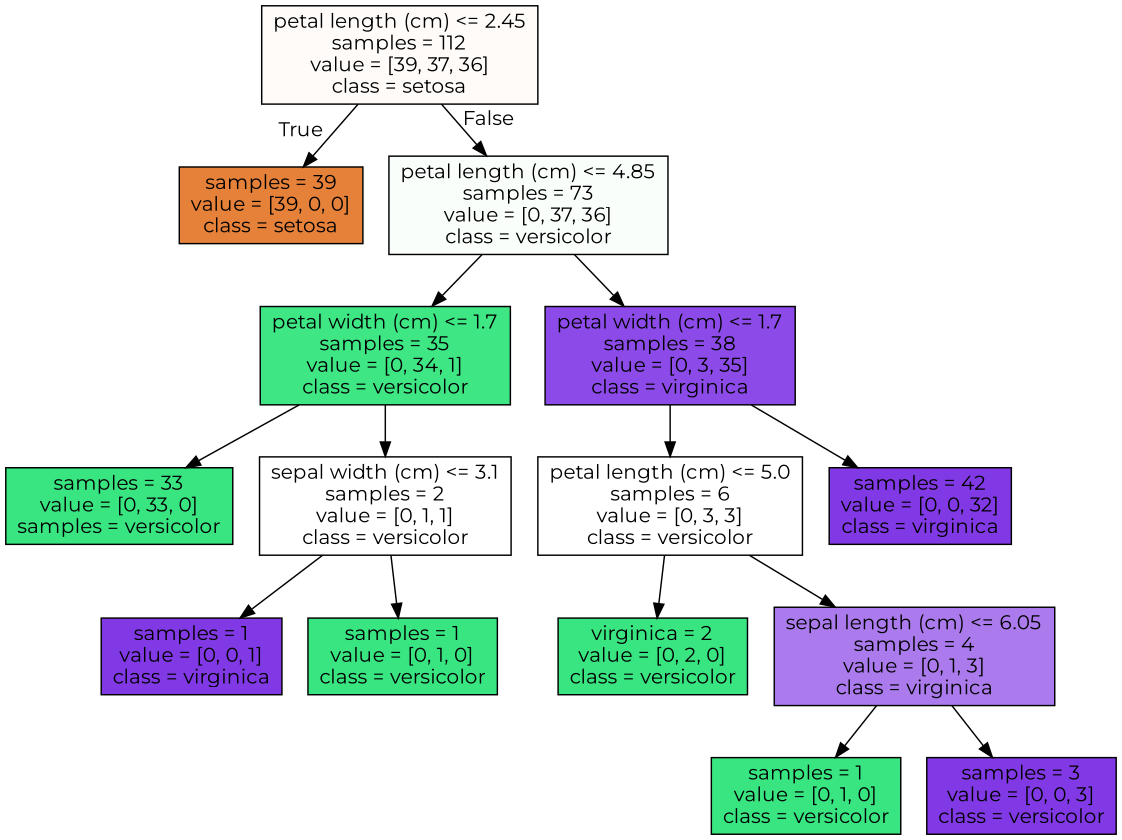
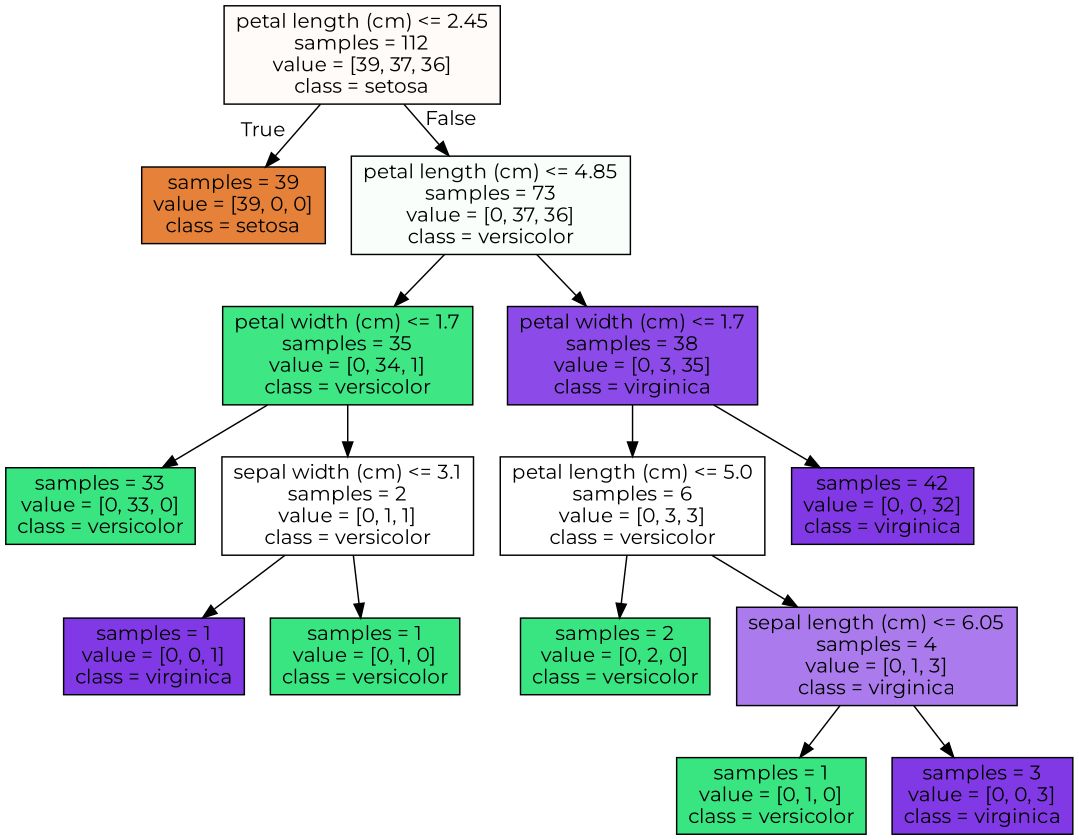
node "samples = 33 value = [0, 33, 0] samples = versicolor": label "samples = 33 value = [0, 33, 0] samples = versicolor" -> "samples = 33 value = [0, 33, 0] class = versicolor"
node "virginica = 2 value = [0, 2, 0] class = versicolor": label "virginica = 2 value = [0, 2, 0] class = versicolor" -> "samples = 2 value = [0, 2, 0] class = versicolor"
node "samples = 3 value = [0, 0, 3] class = versicolor": label "samples = 3 value = [0, 0, 3] class = versicolor" -> "samples = 3 value = [0, 0, 3] class = virginica"
